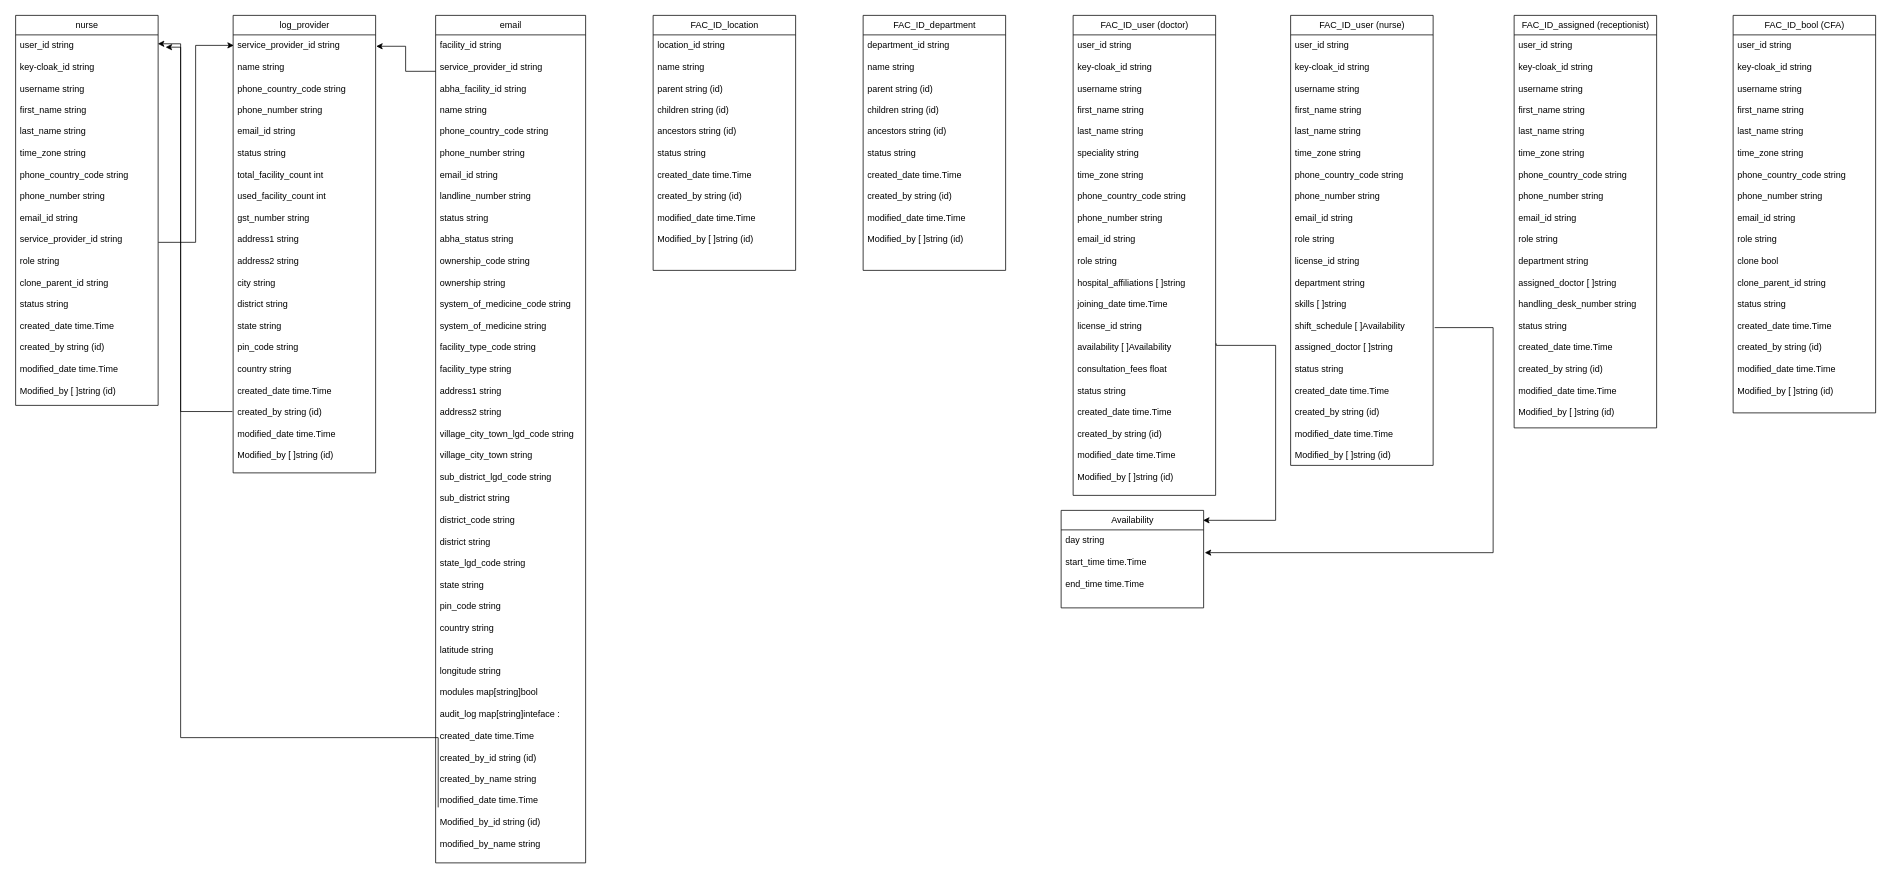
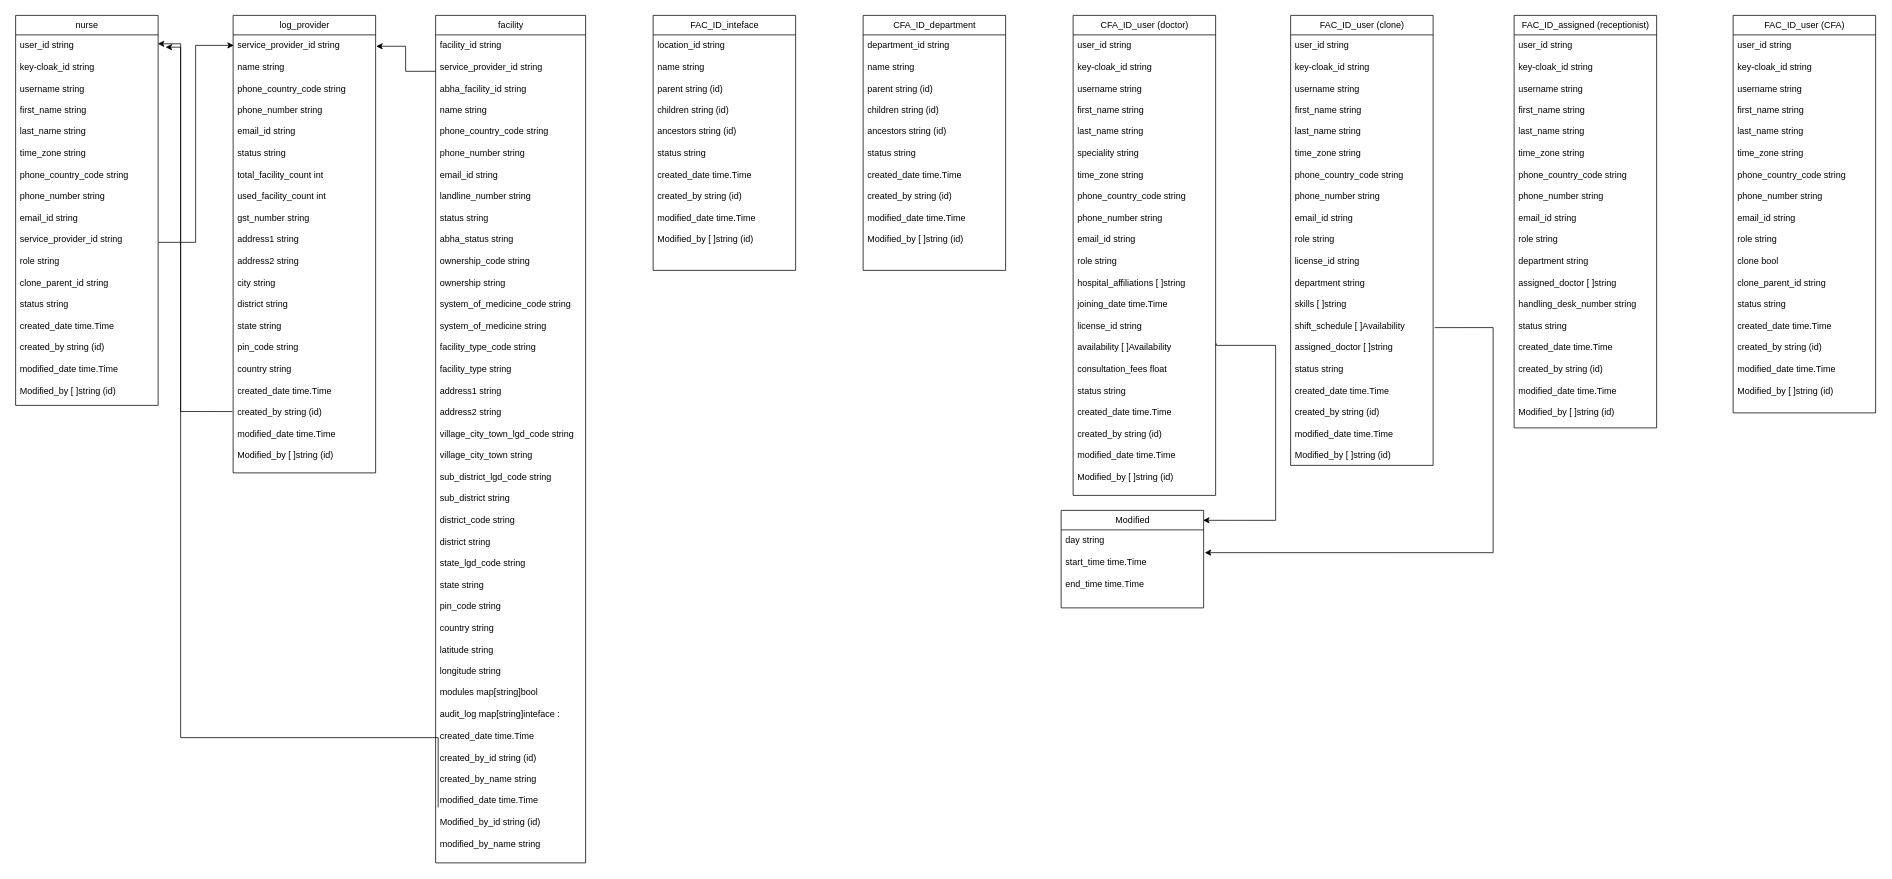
node "email": label "email" -> "facility"
node "FAC_ID_location": label "FAC_ID_location" -> "FAC_ID_inteface"
node "FAC_ID_department": label "FAC_ID_department" -> "CFA_ID_department"
node "FAC_ID_user (doctor)": label "FAC_ID_user (doctor)" -> "CFA_ID_user (doctor)"
node "FAC_ID_user (nurse)": label "FAC_ID_user (nurse)" -> "FAC_ID_user (clone)"
node "FAC_ID_bool (CFA)": label "FAC_ID_bool (CFA)" -> "FAC_ID_user (CFA)"
node "Availability": label "Availability" -> "Modified"
